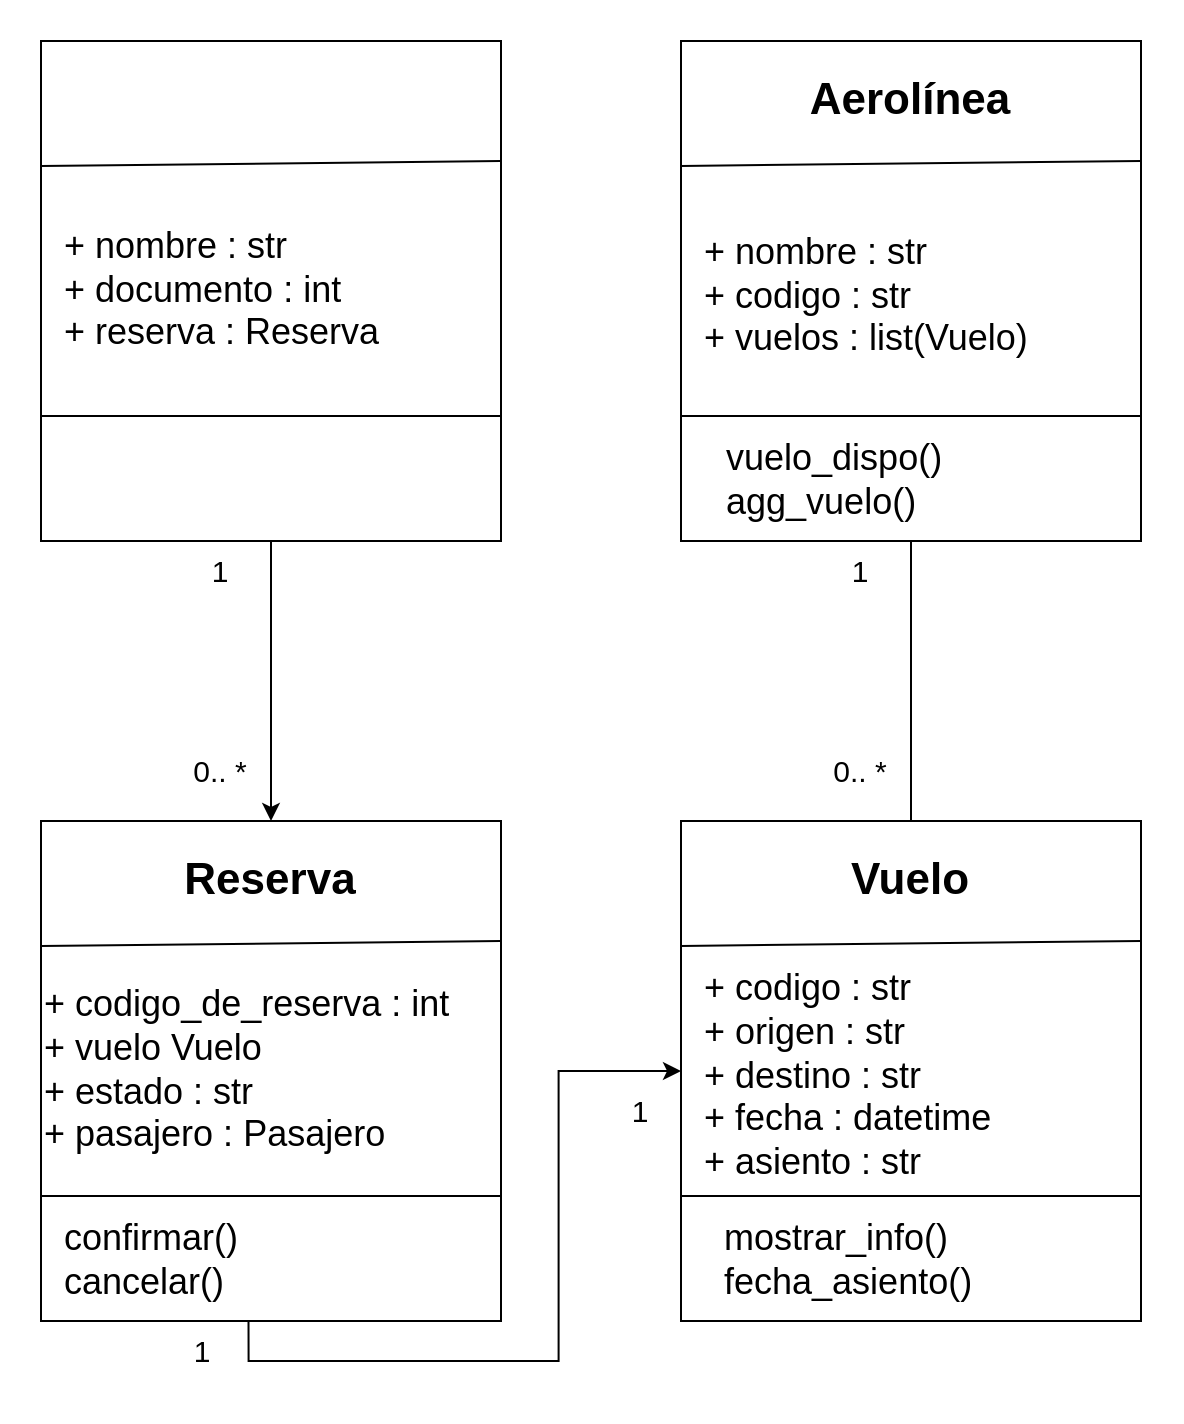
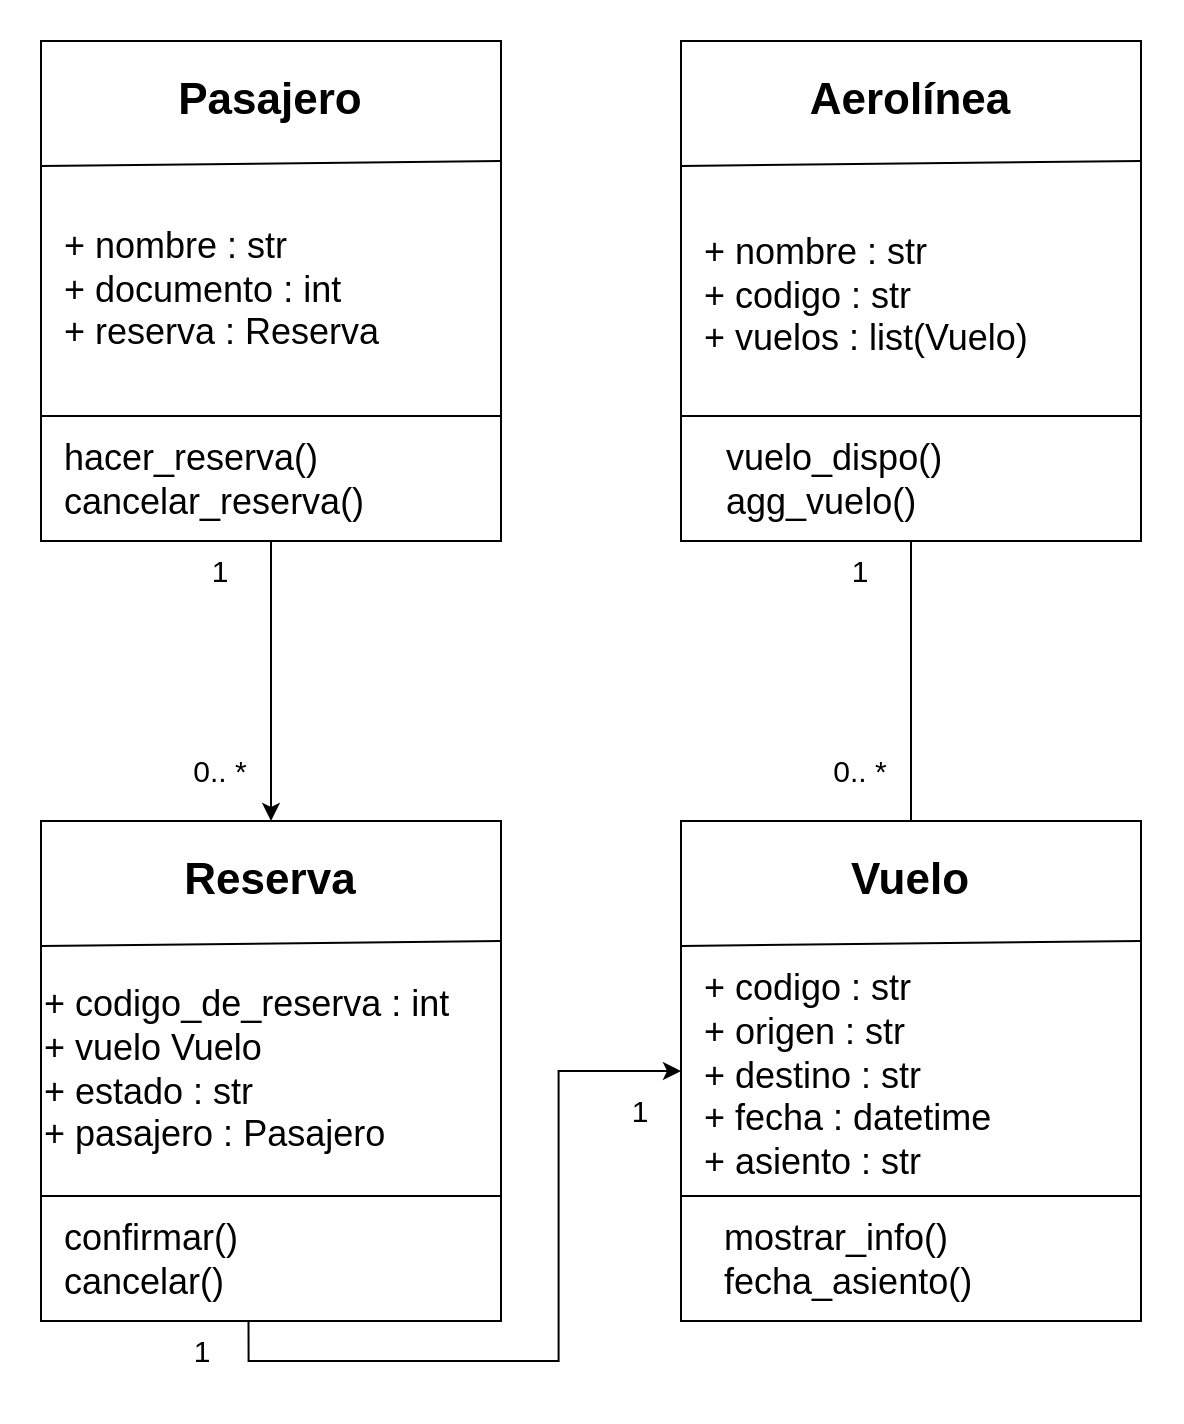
node "Pasajero": added
node "hacer_reserva() cancelar_reserva()": added
